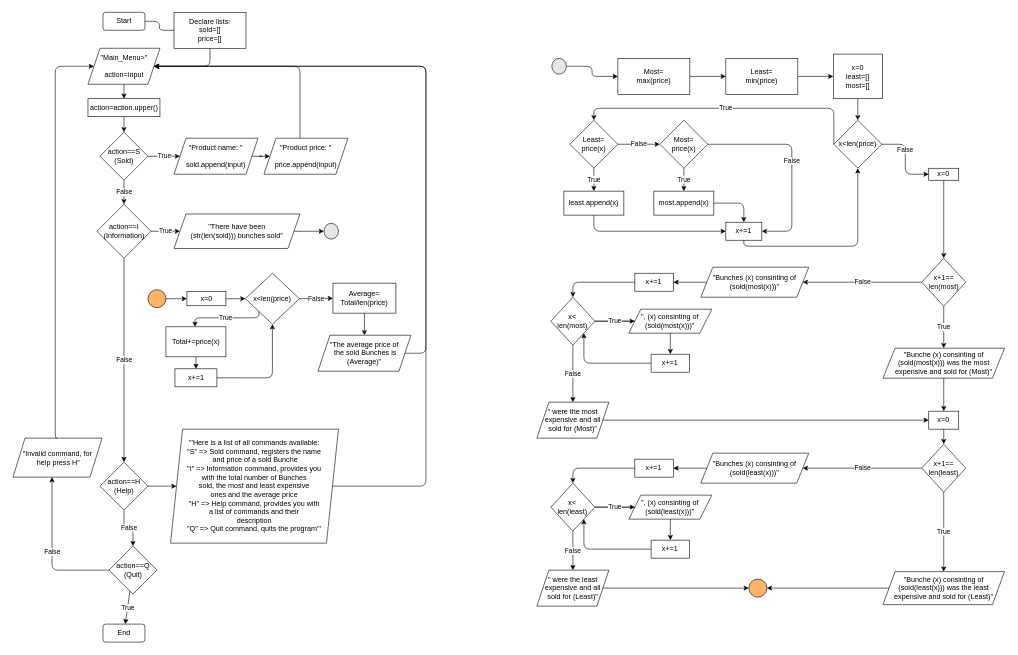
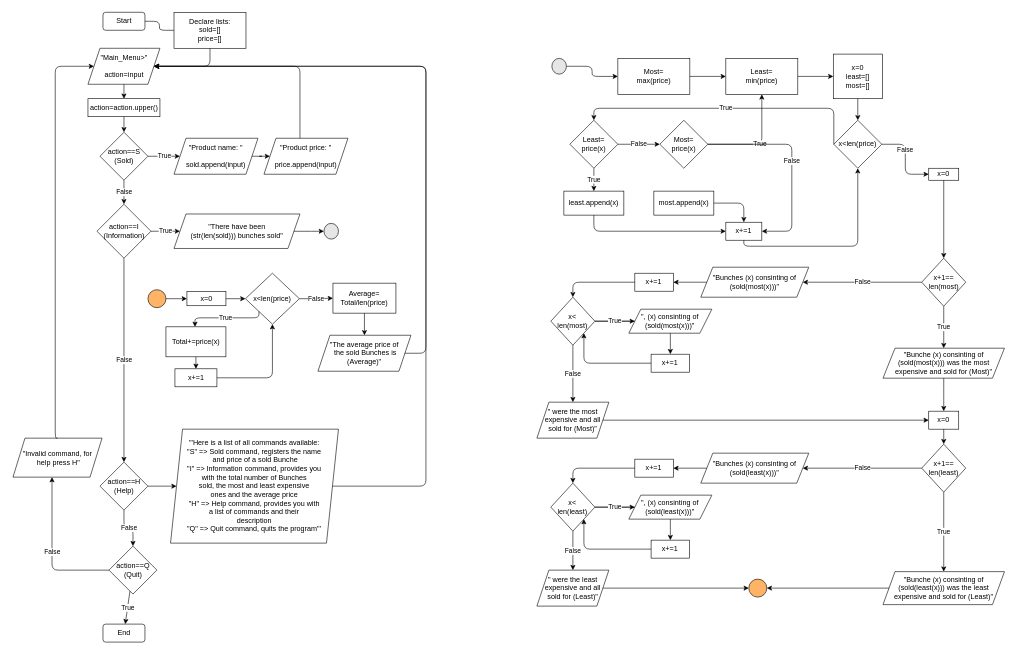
edge "Most= price(x)" -> "most.append(x)": now "Most= price(x)" -> "Least= min(price)"
